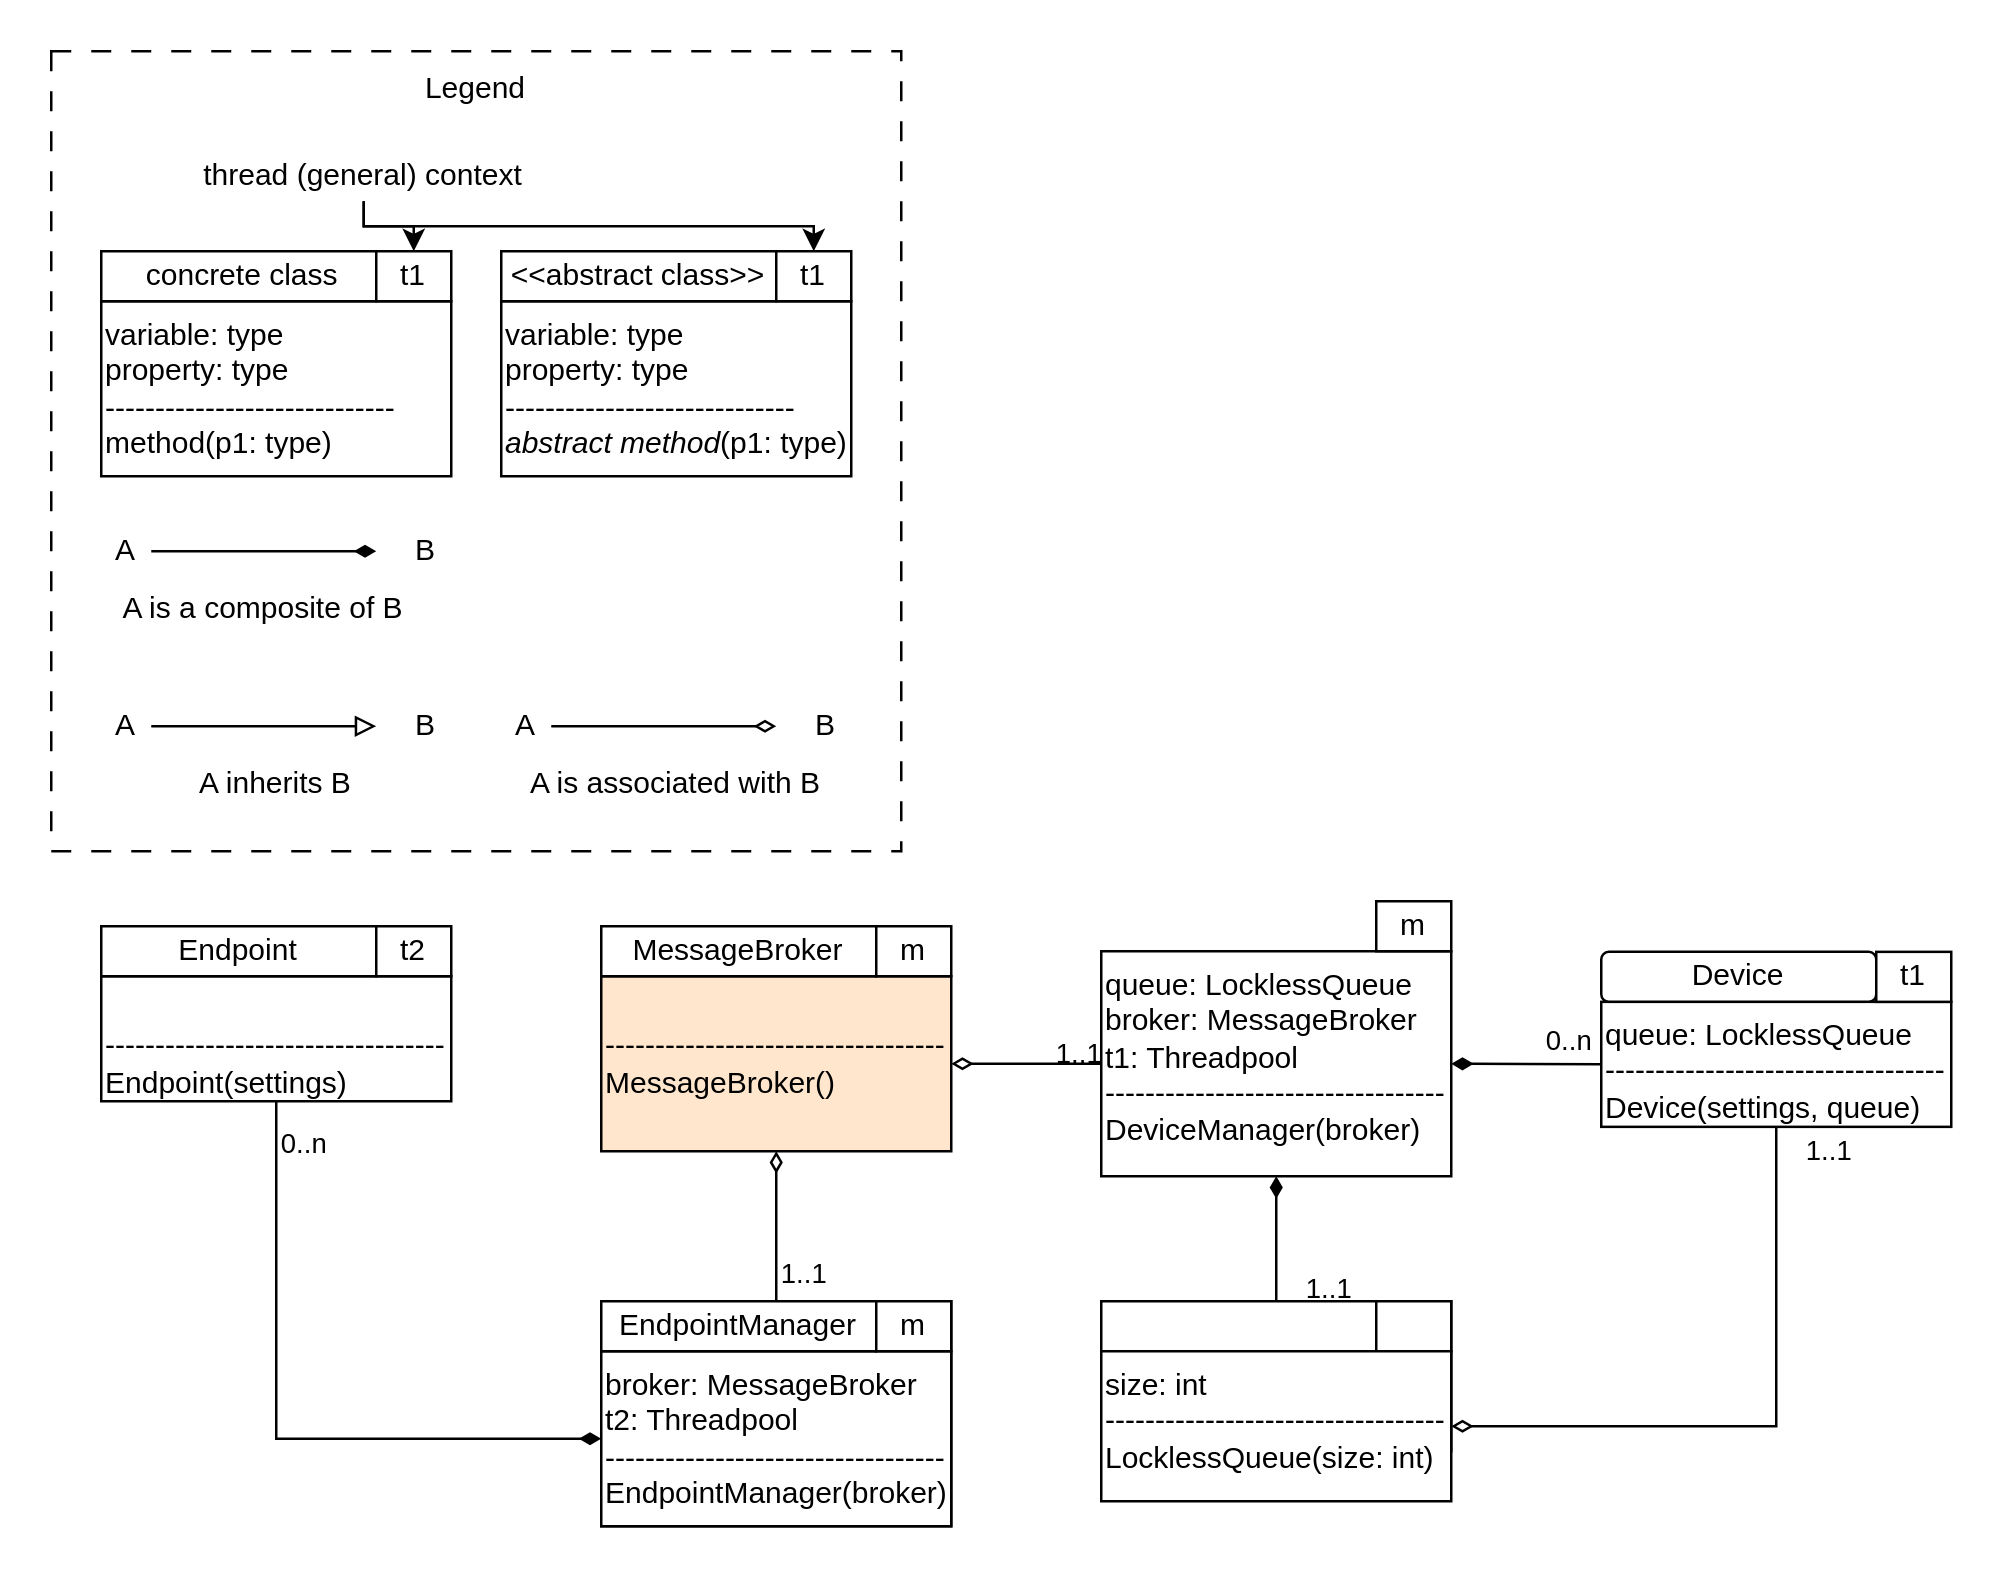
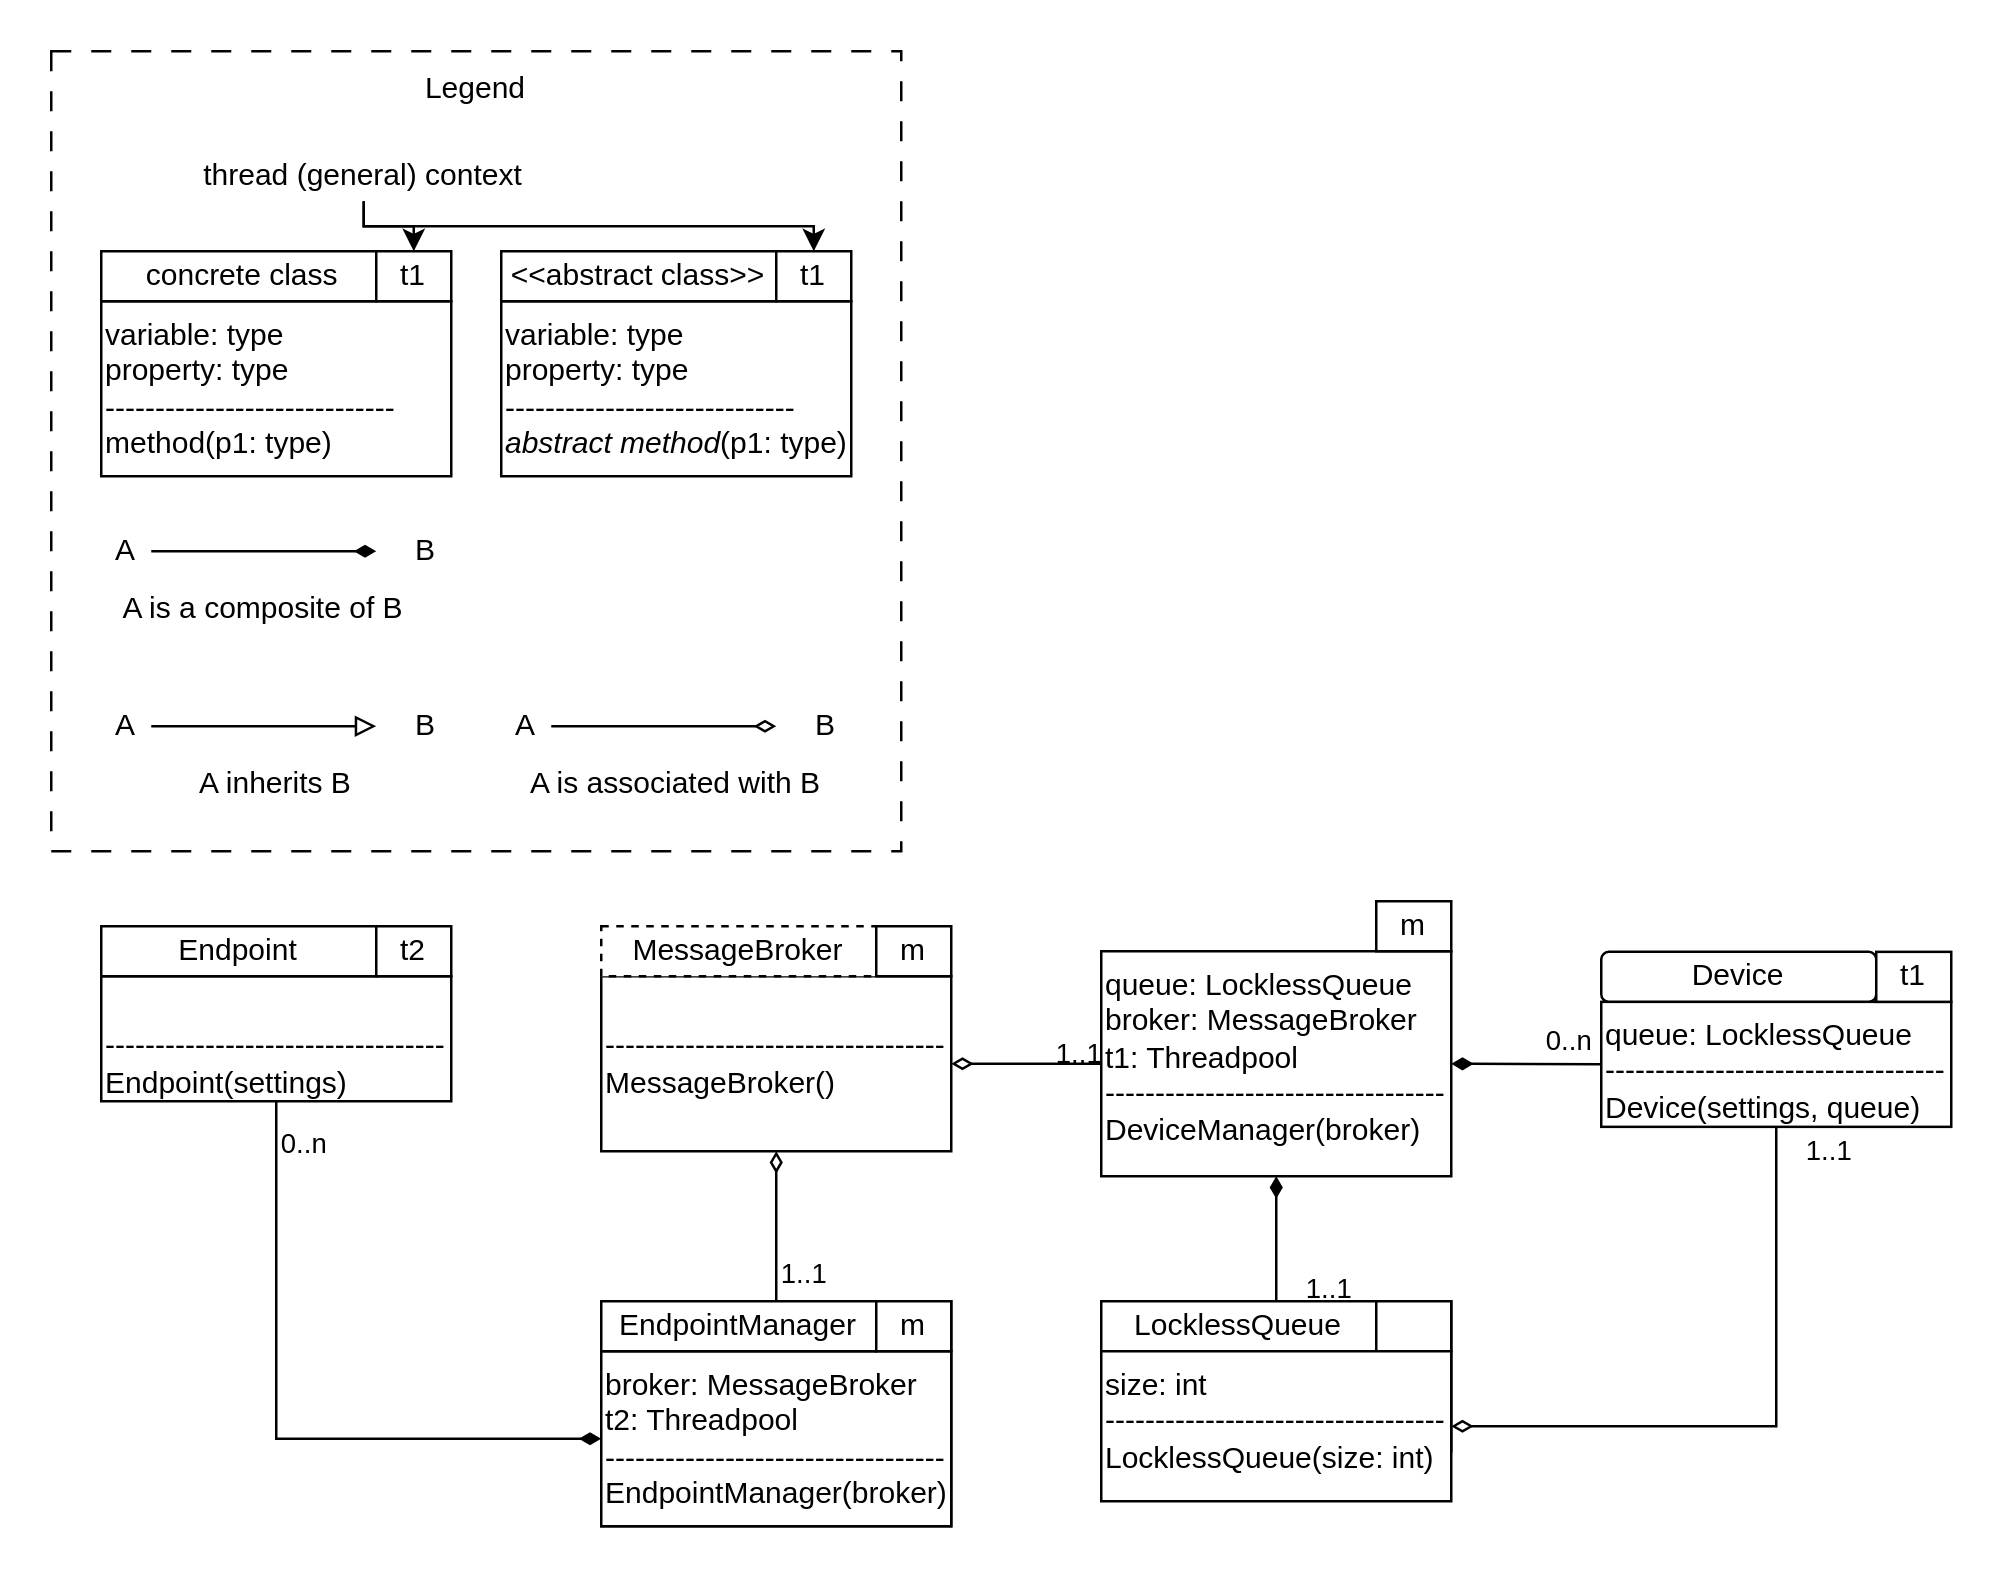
node "MessageBroker": style solid -> dashed
node "---------------------------------- MessageBroker()": fillcolor #ffe6cc -> #ffffff
node "LocklessQueue": added
